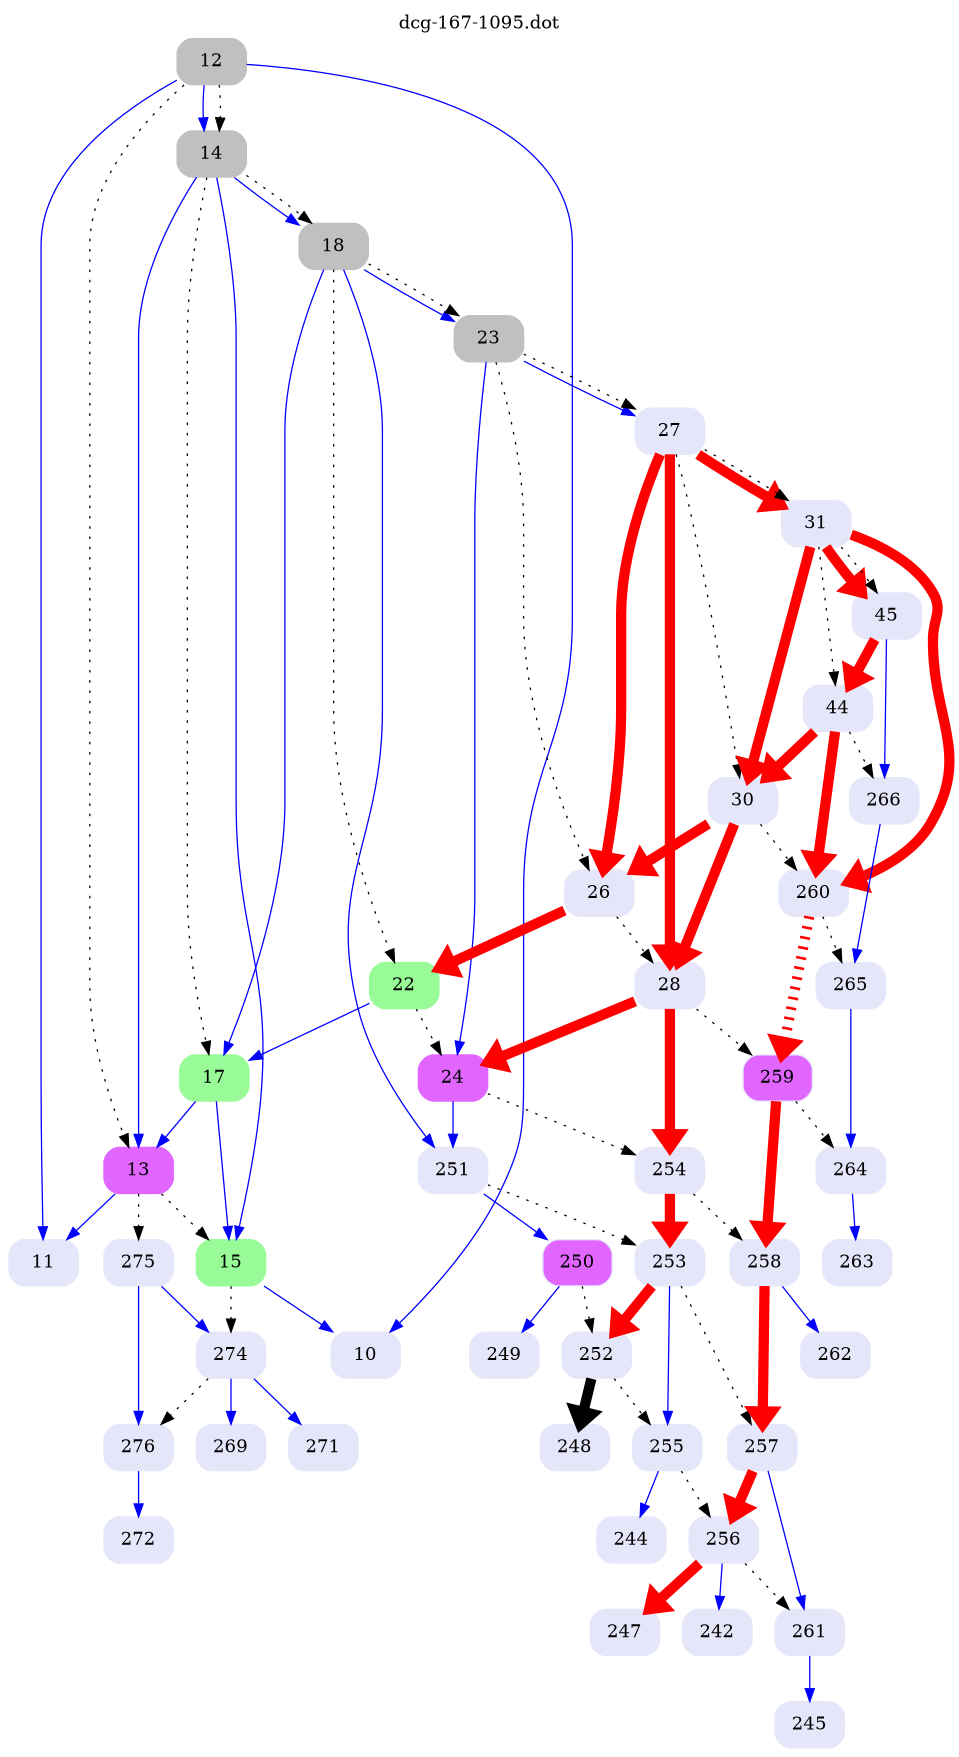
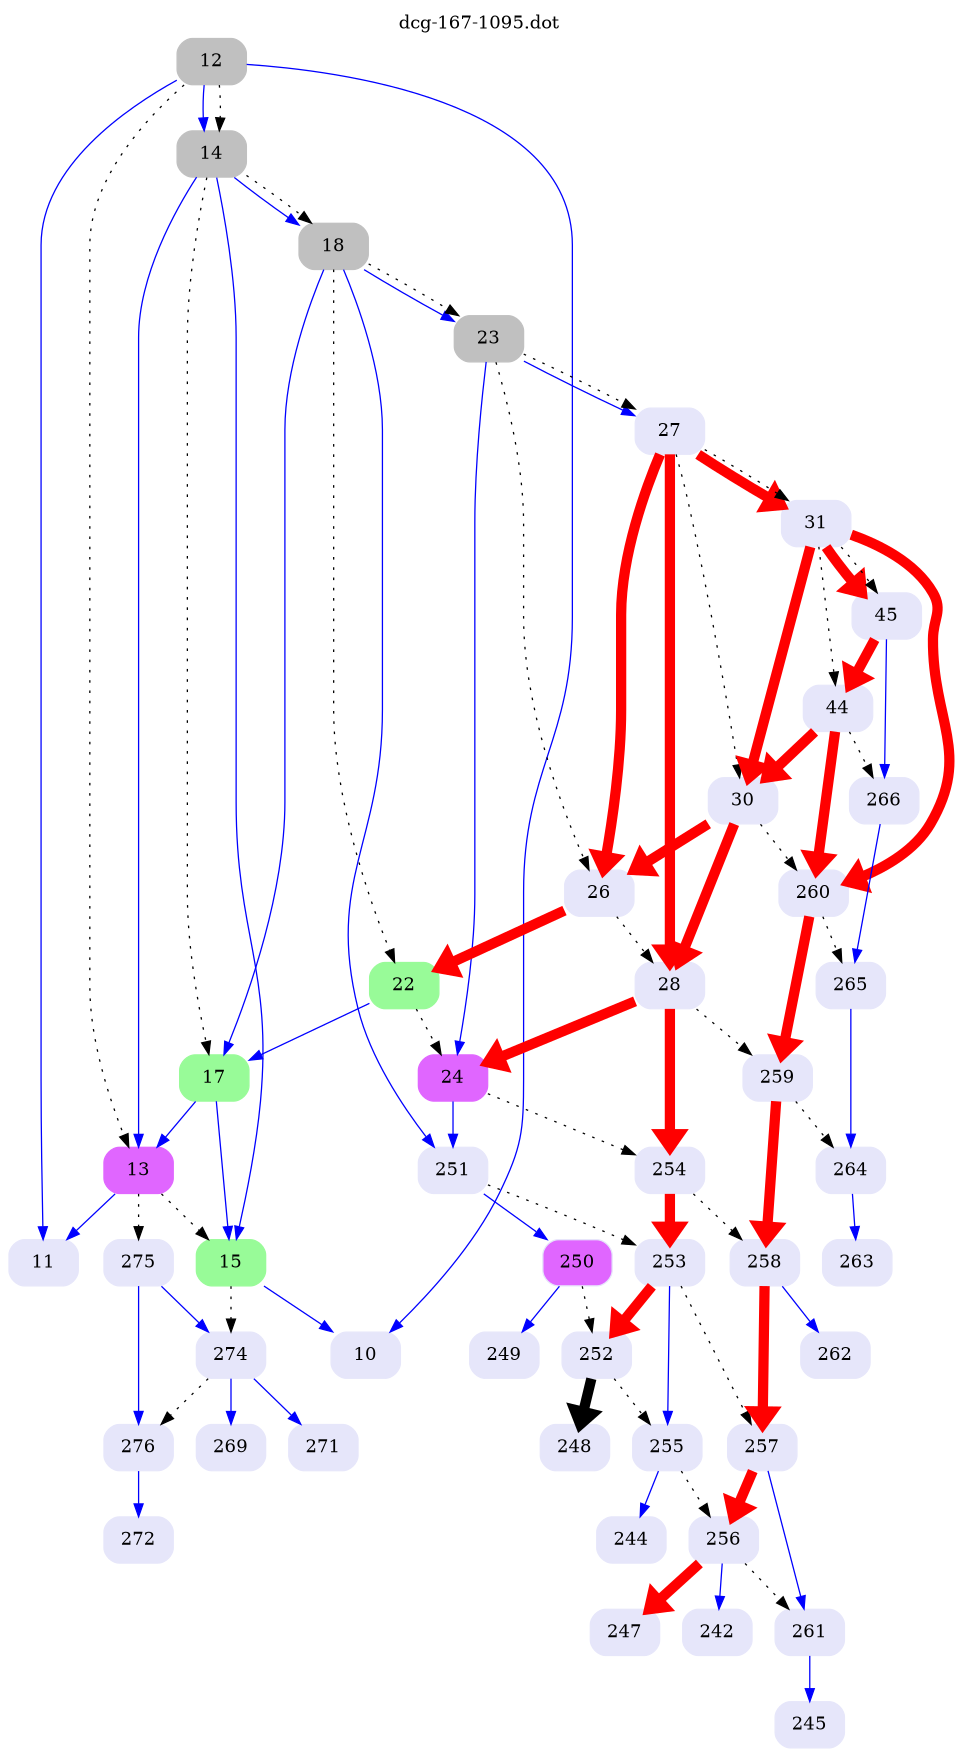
edge "260" -> "259": style dotted -> solid
node "259": fillcolor mediumorchid1 -> lavender
